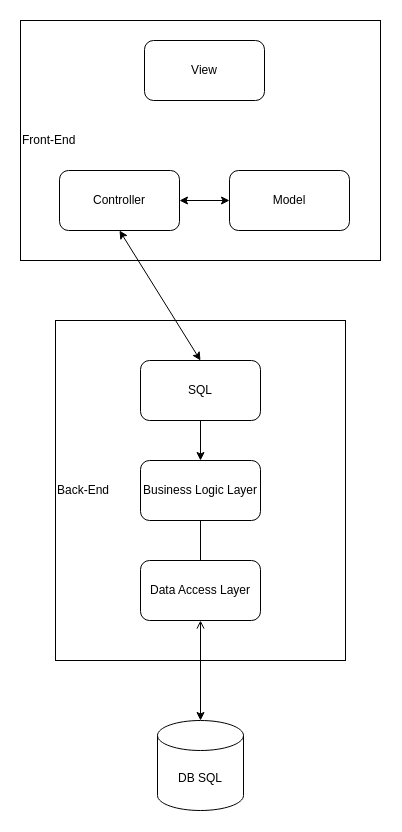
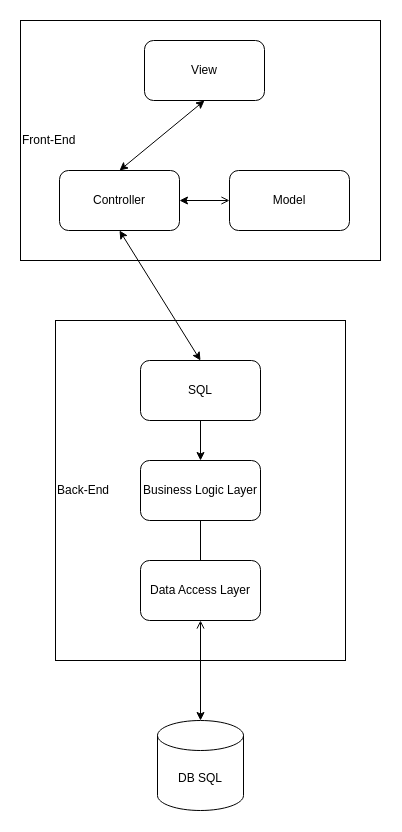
edge "View" -- "Controller": added
edge "Controller" -- "Model": arrowhead classic -> open
